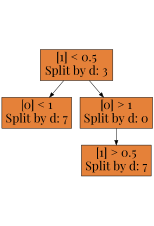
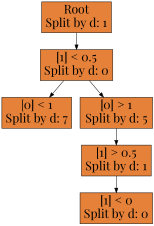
node "Root Split by d: 1": added
node "[1] < 0.5 Split by d: 3": label "[1] < 0.5 Split by d: 3" -> "[1] < 0.5 Split by d: 0"
node "[0] > 1 Split by d: 0": label "[0] > 1 Split by d: 0" -> "[0] > 1 Split by d: 5"
node "[1] > 0.5 Split by d: 7": label "[1] > 0.5 Split by d: 7" -> "[1] > 0.5 Split by d: 1"
node "[1] < 0 Split by d: 0": added
